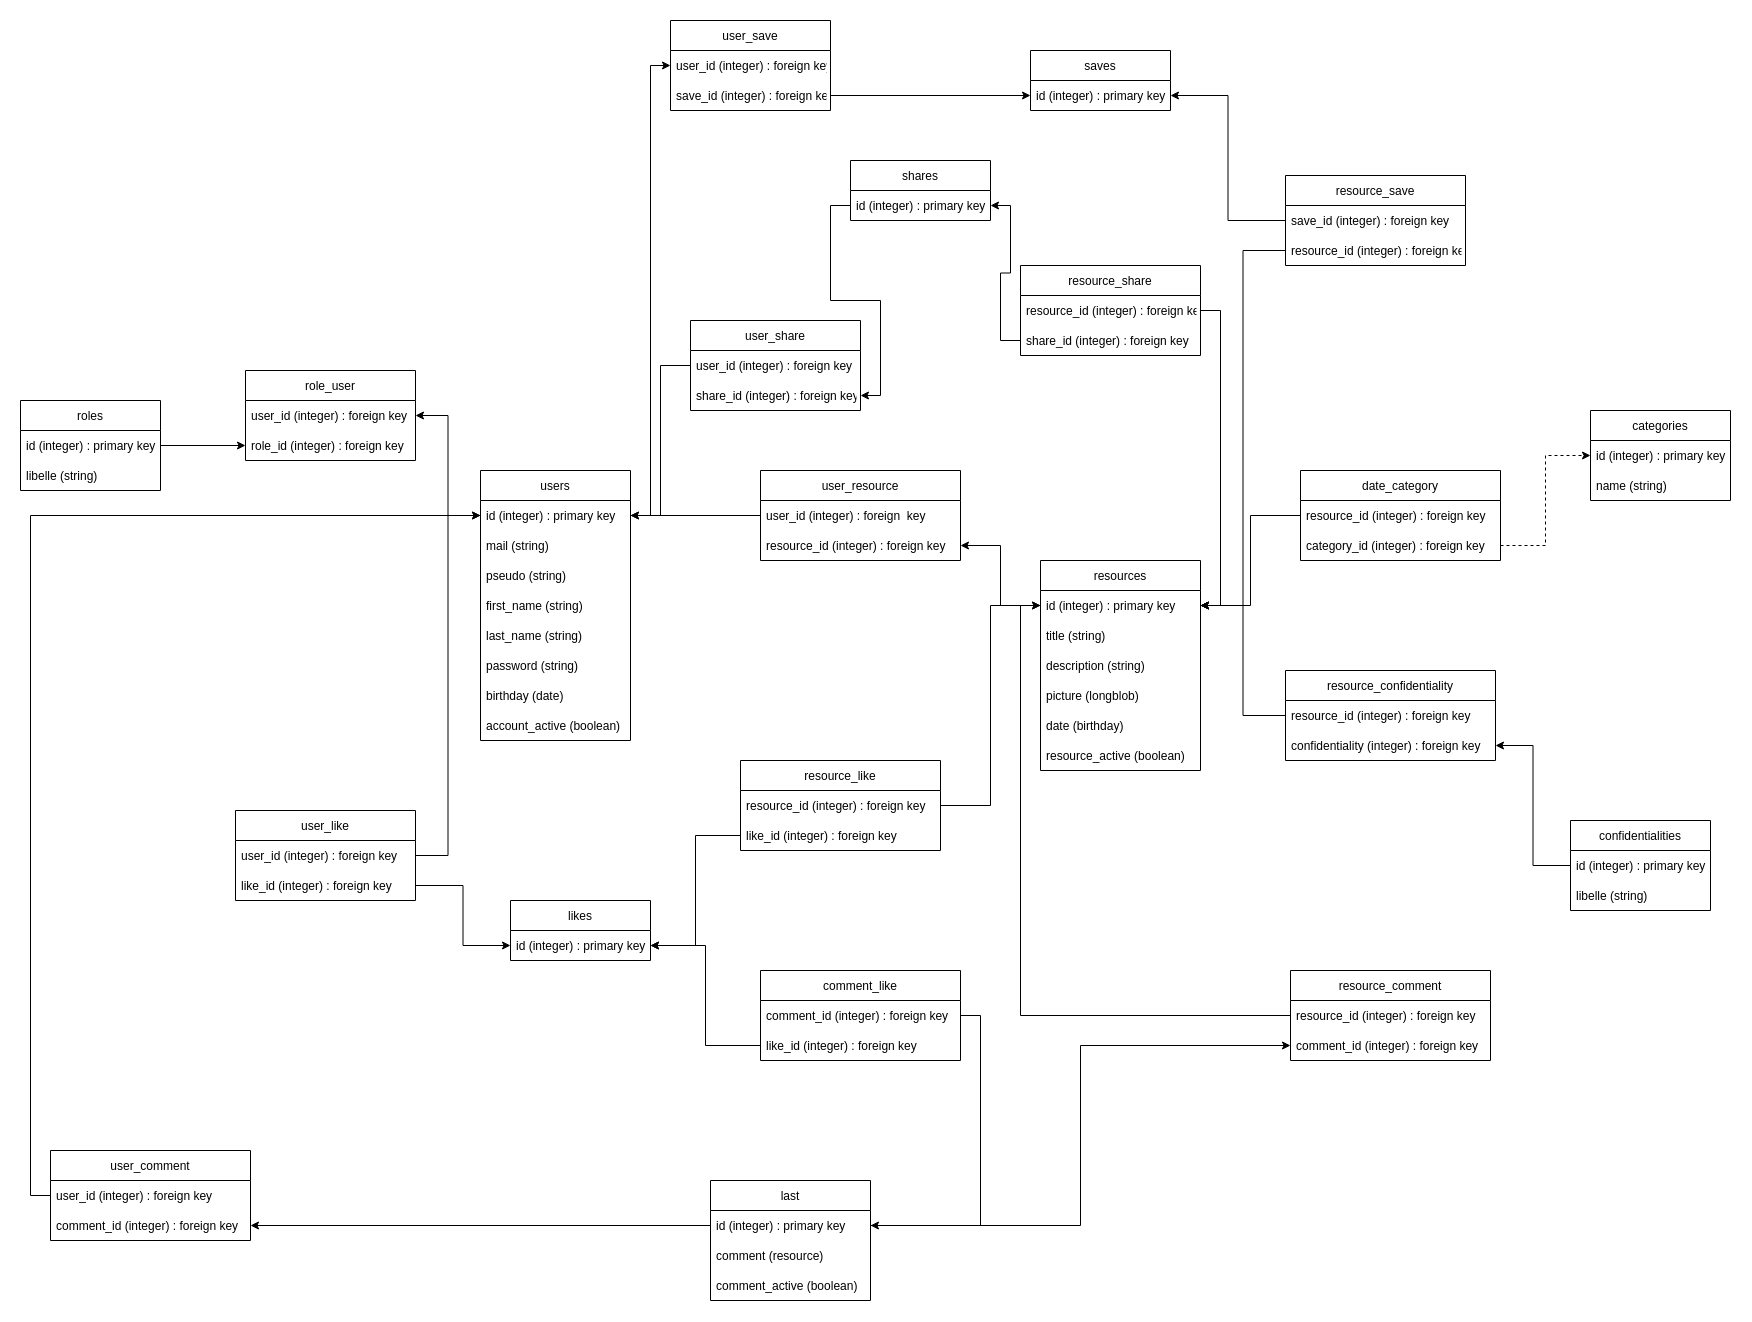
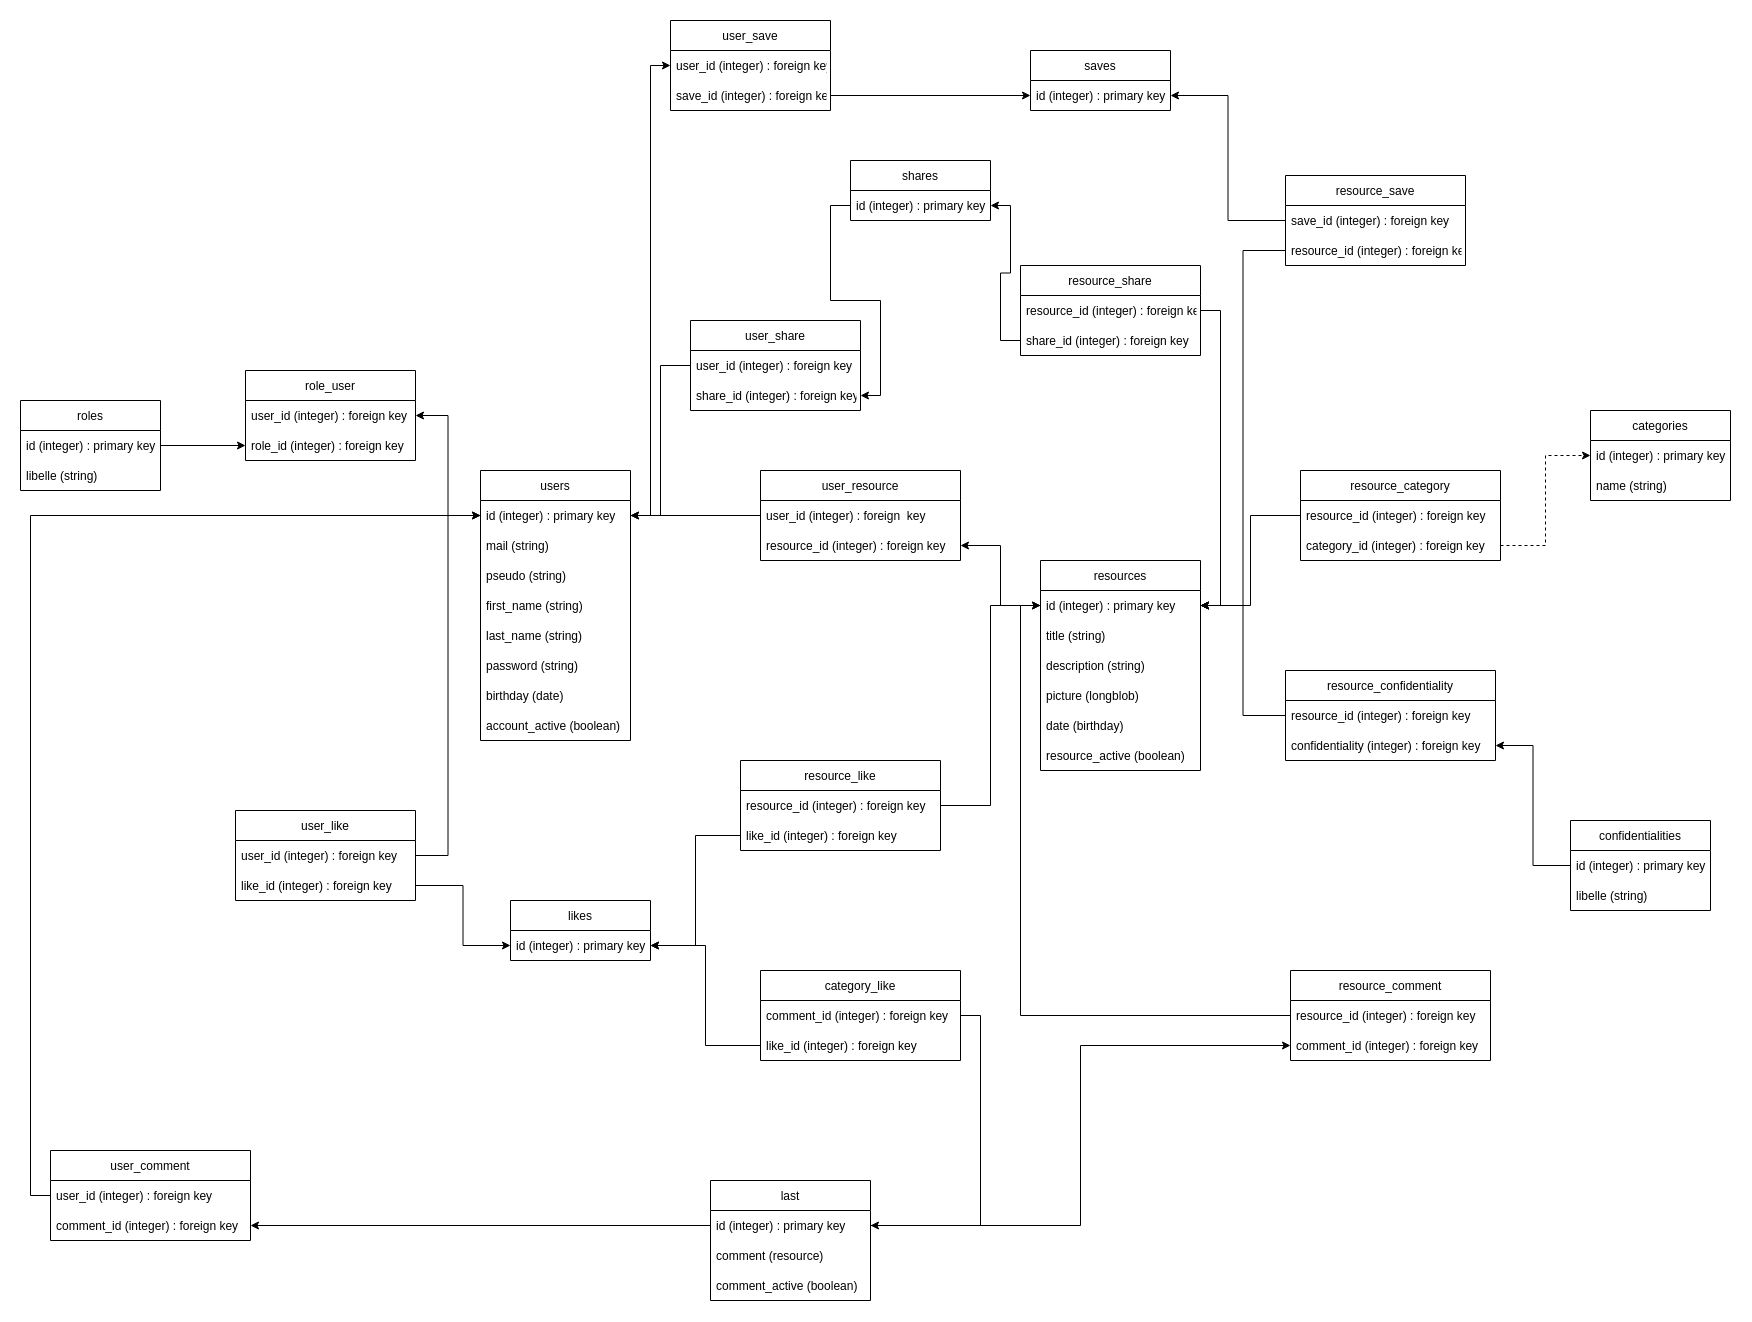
node "date_category": label "date_category" -> "resource_category"
node "comment_like": label "comment_like" -> "category_like"
